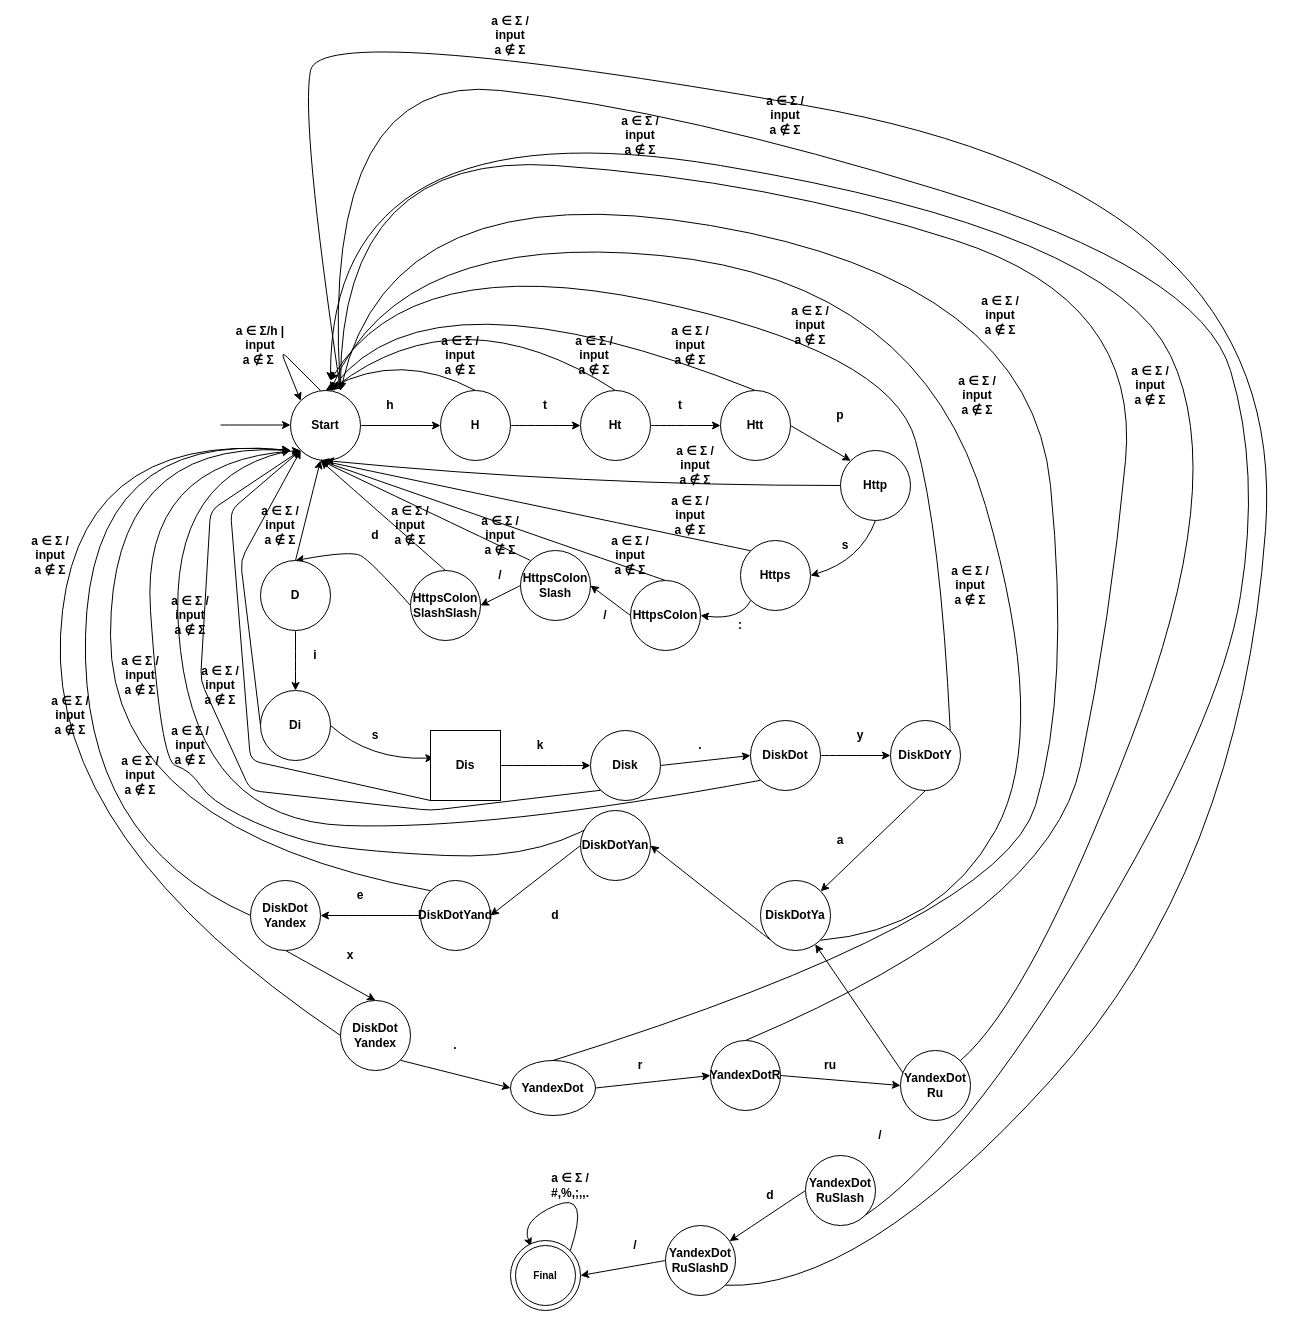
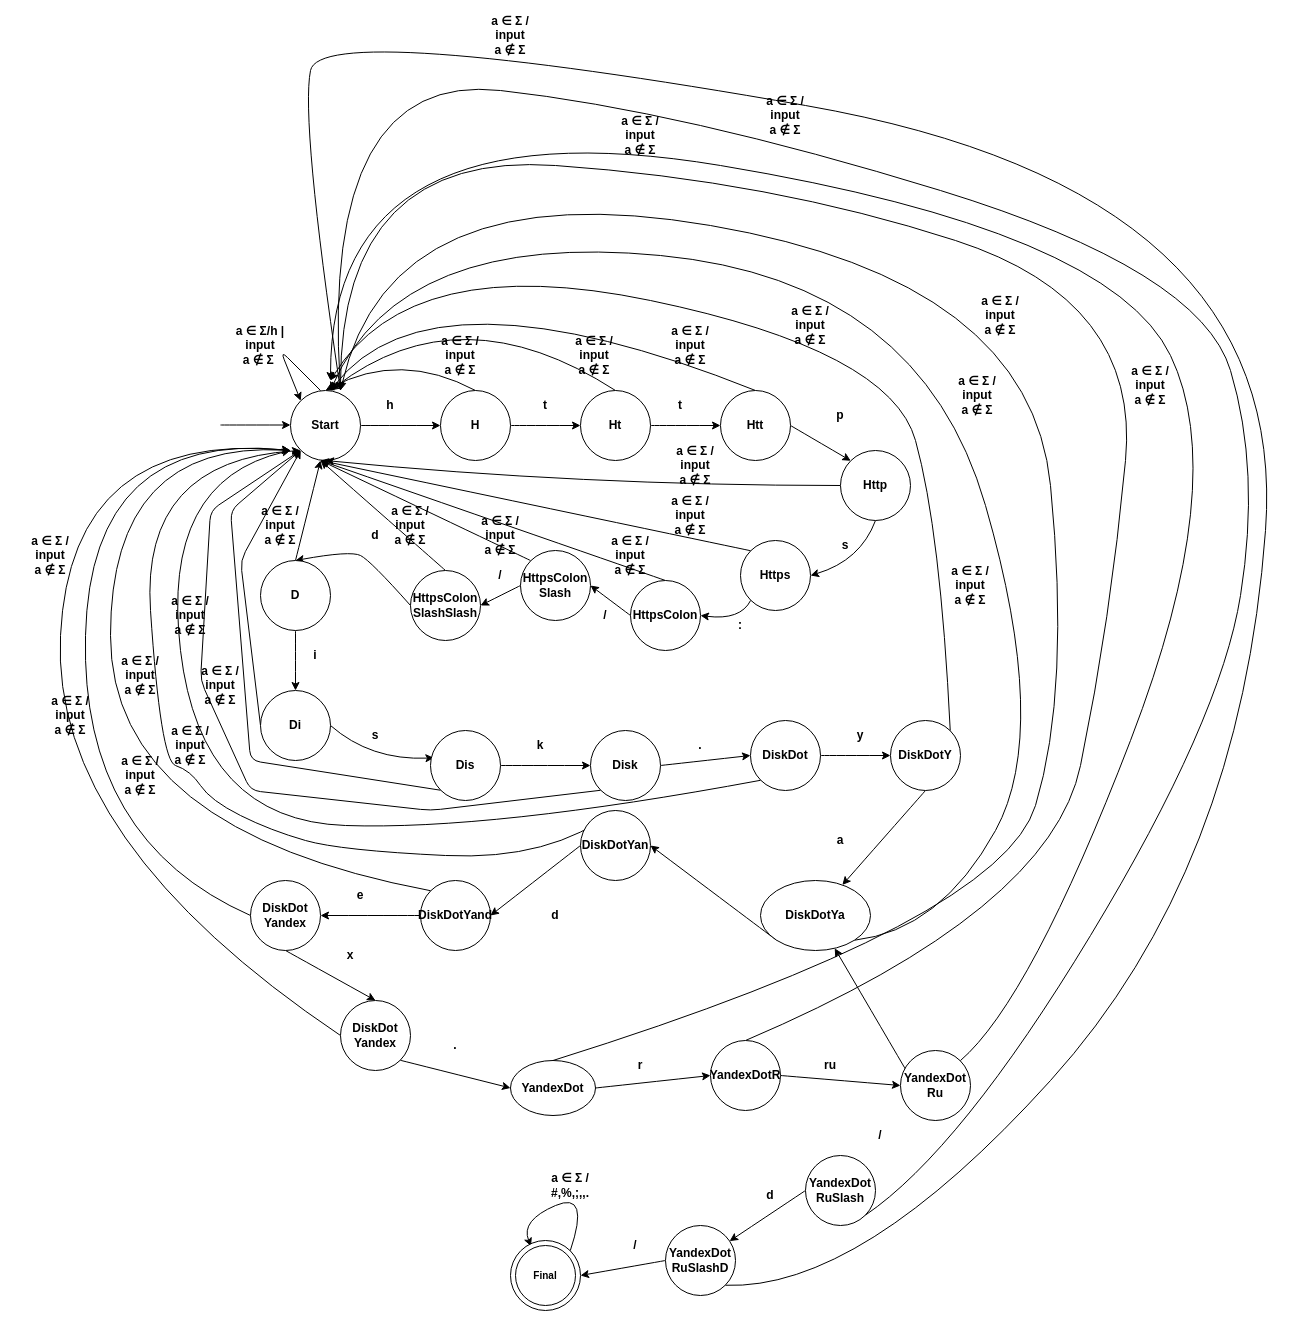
node "Dis": shape rectangle -> ellipse
node "DiskDotYa": size 70x70 -> 110x70
